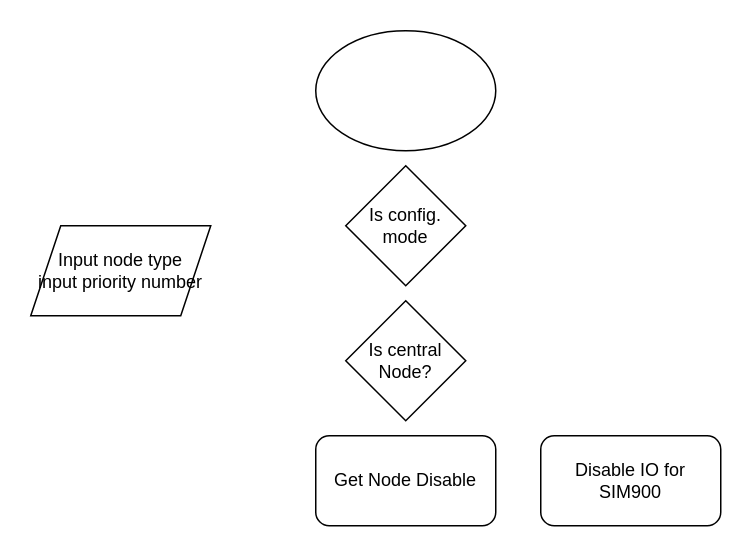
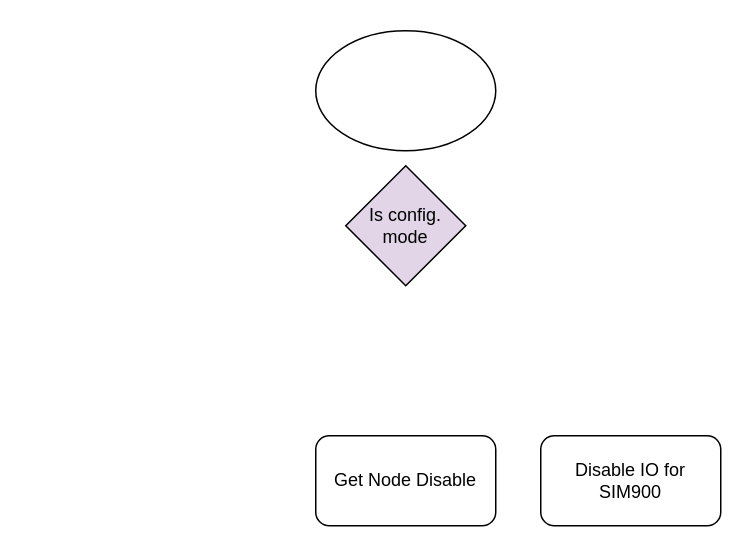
node "Is config. mode": fillcolor #ffffff -> #e1d5e7
node "Input node type input priority number": removed
node "Is central Node?": removed
